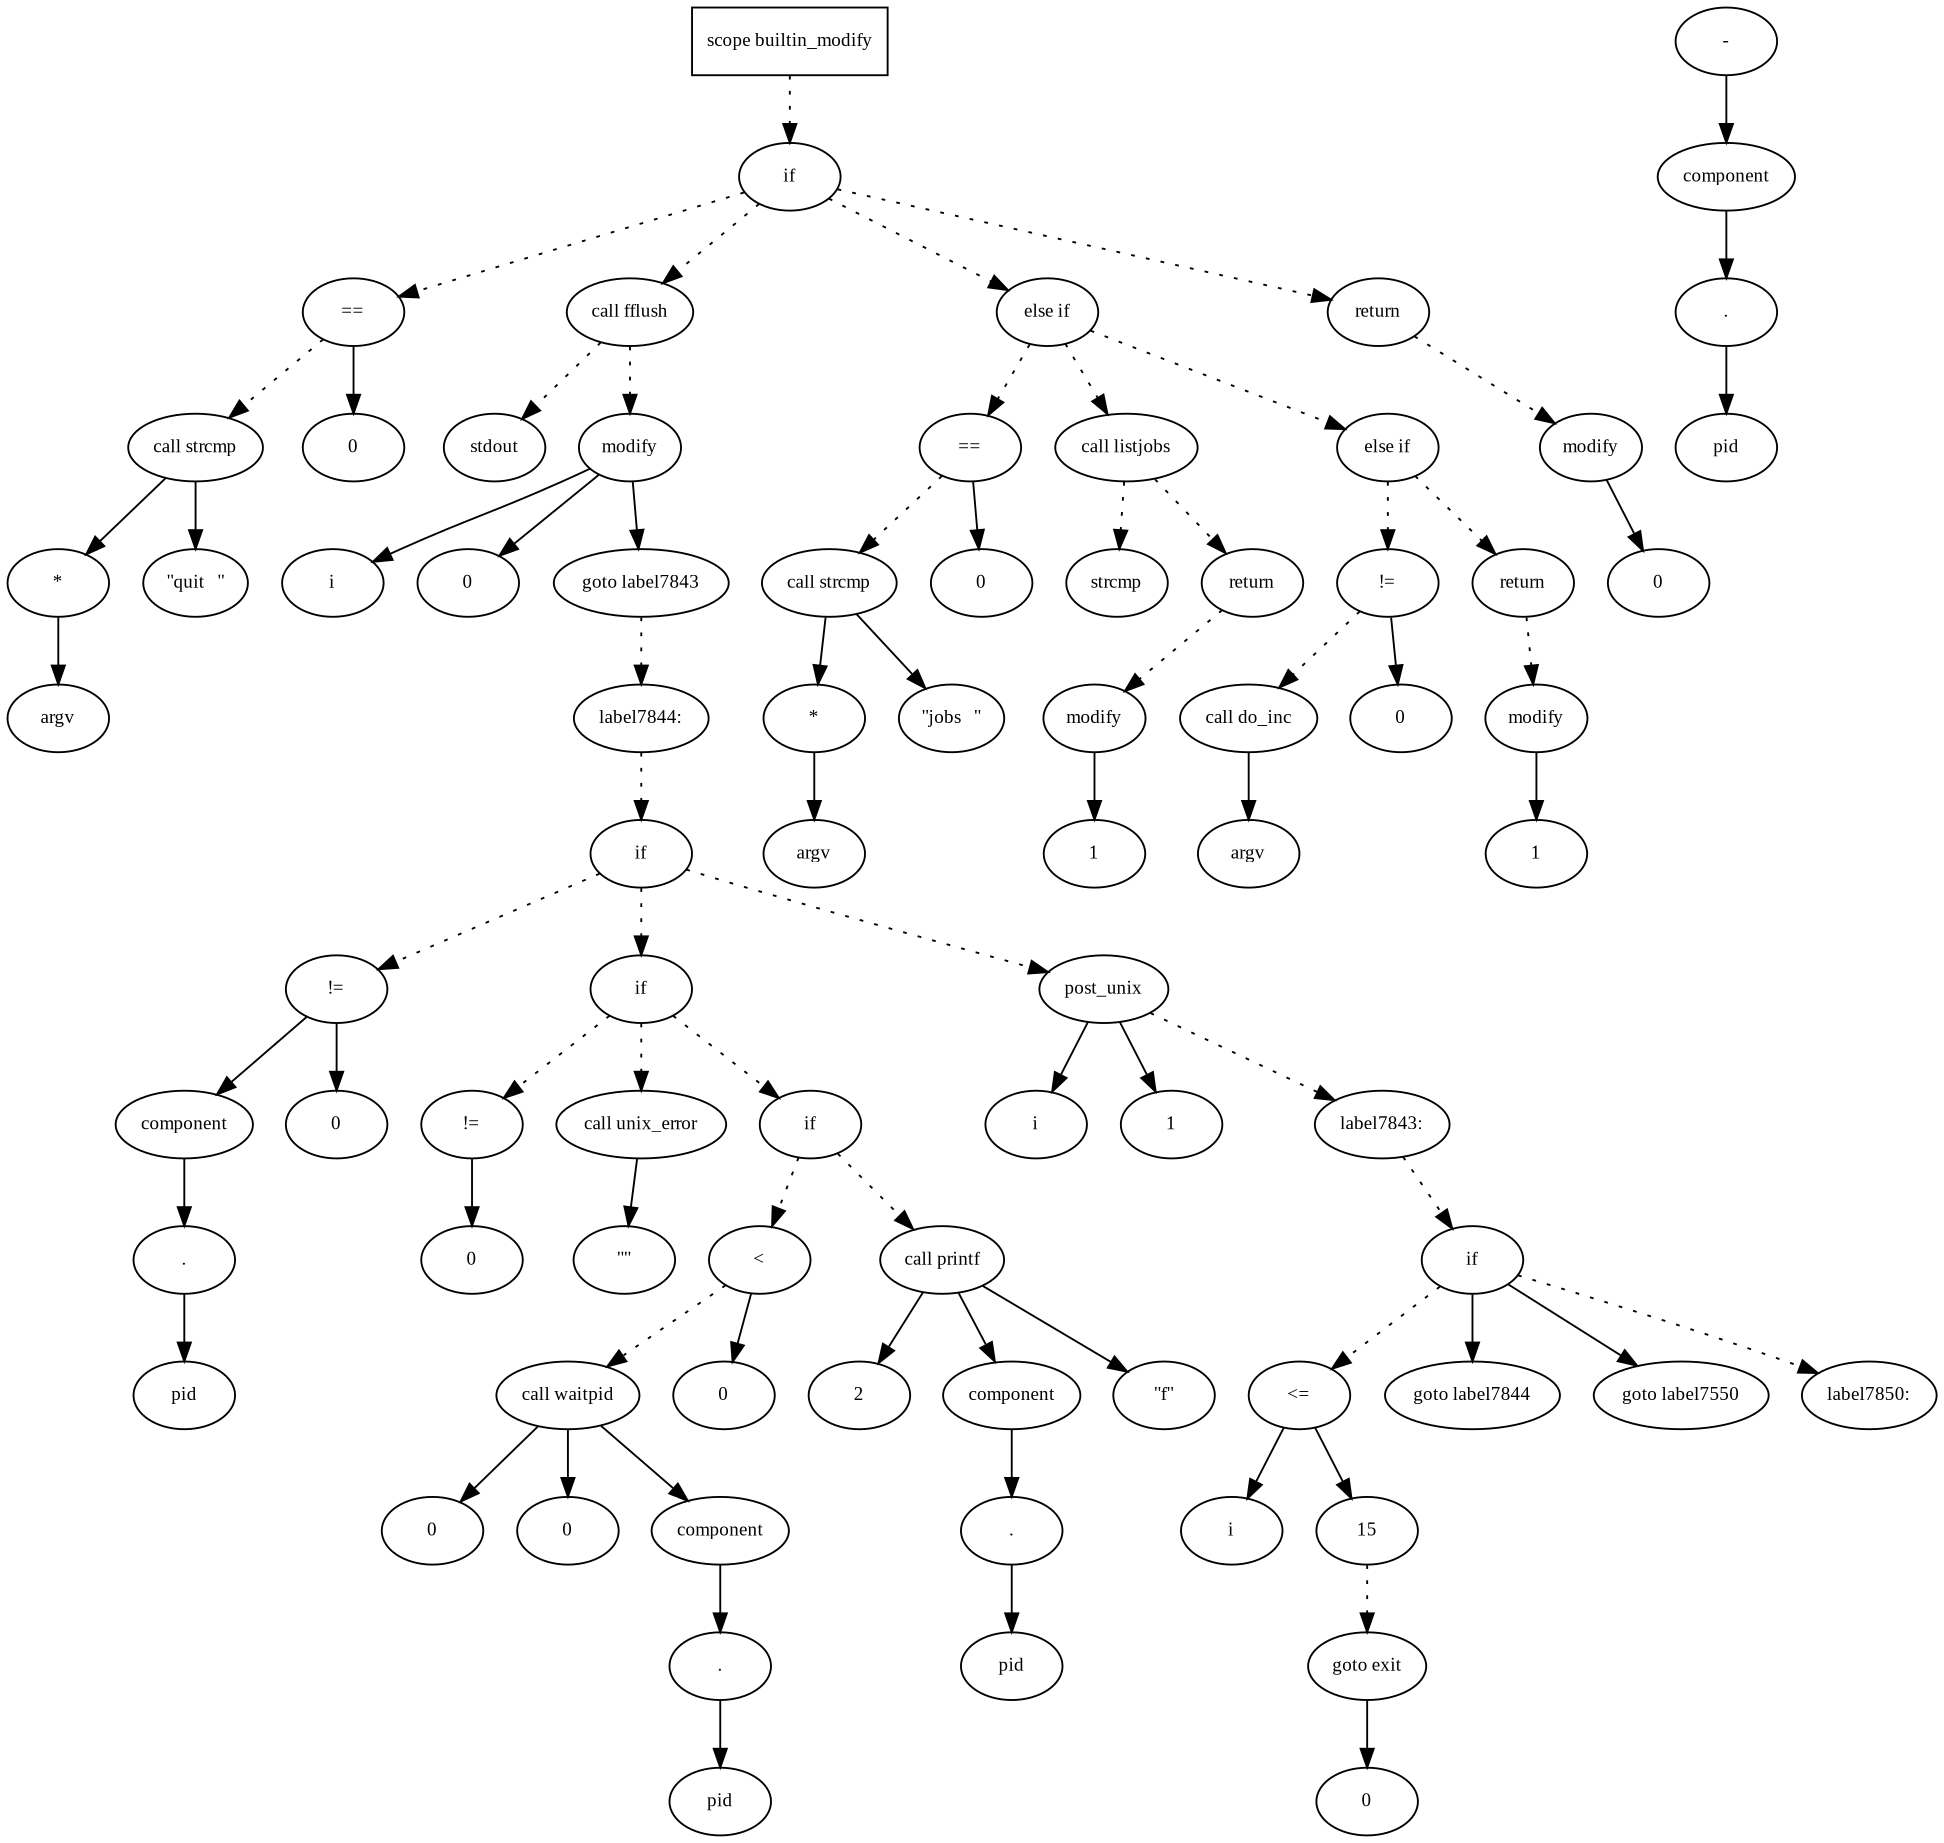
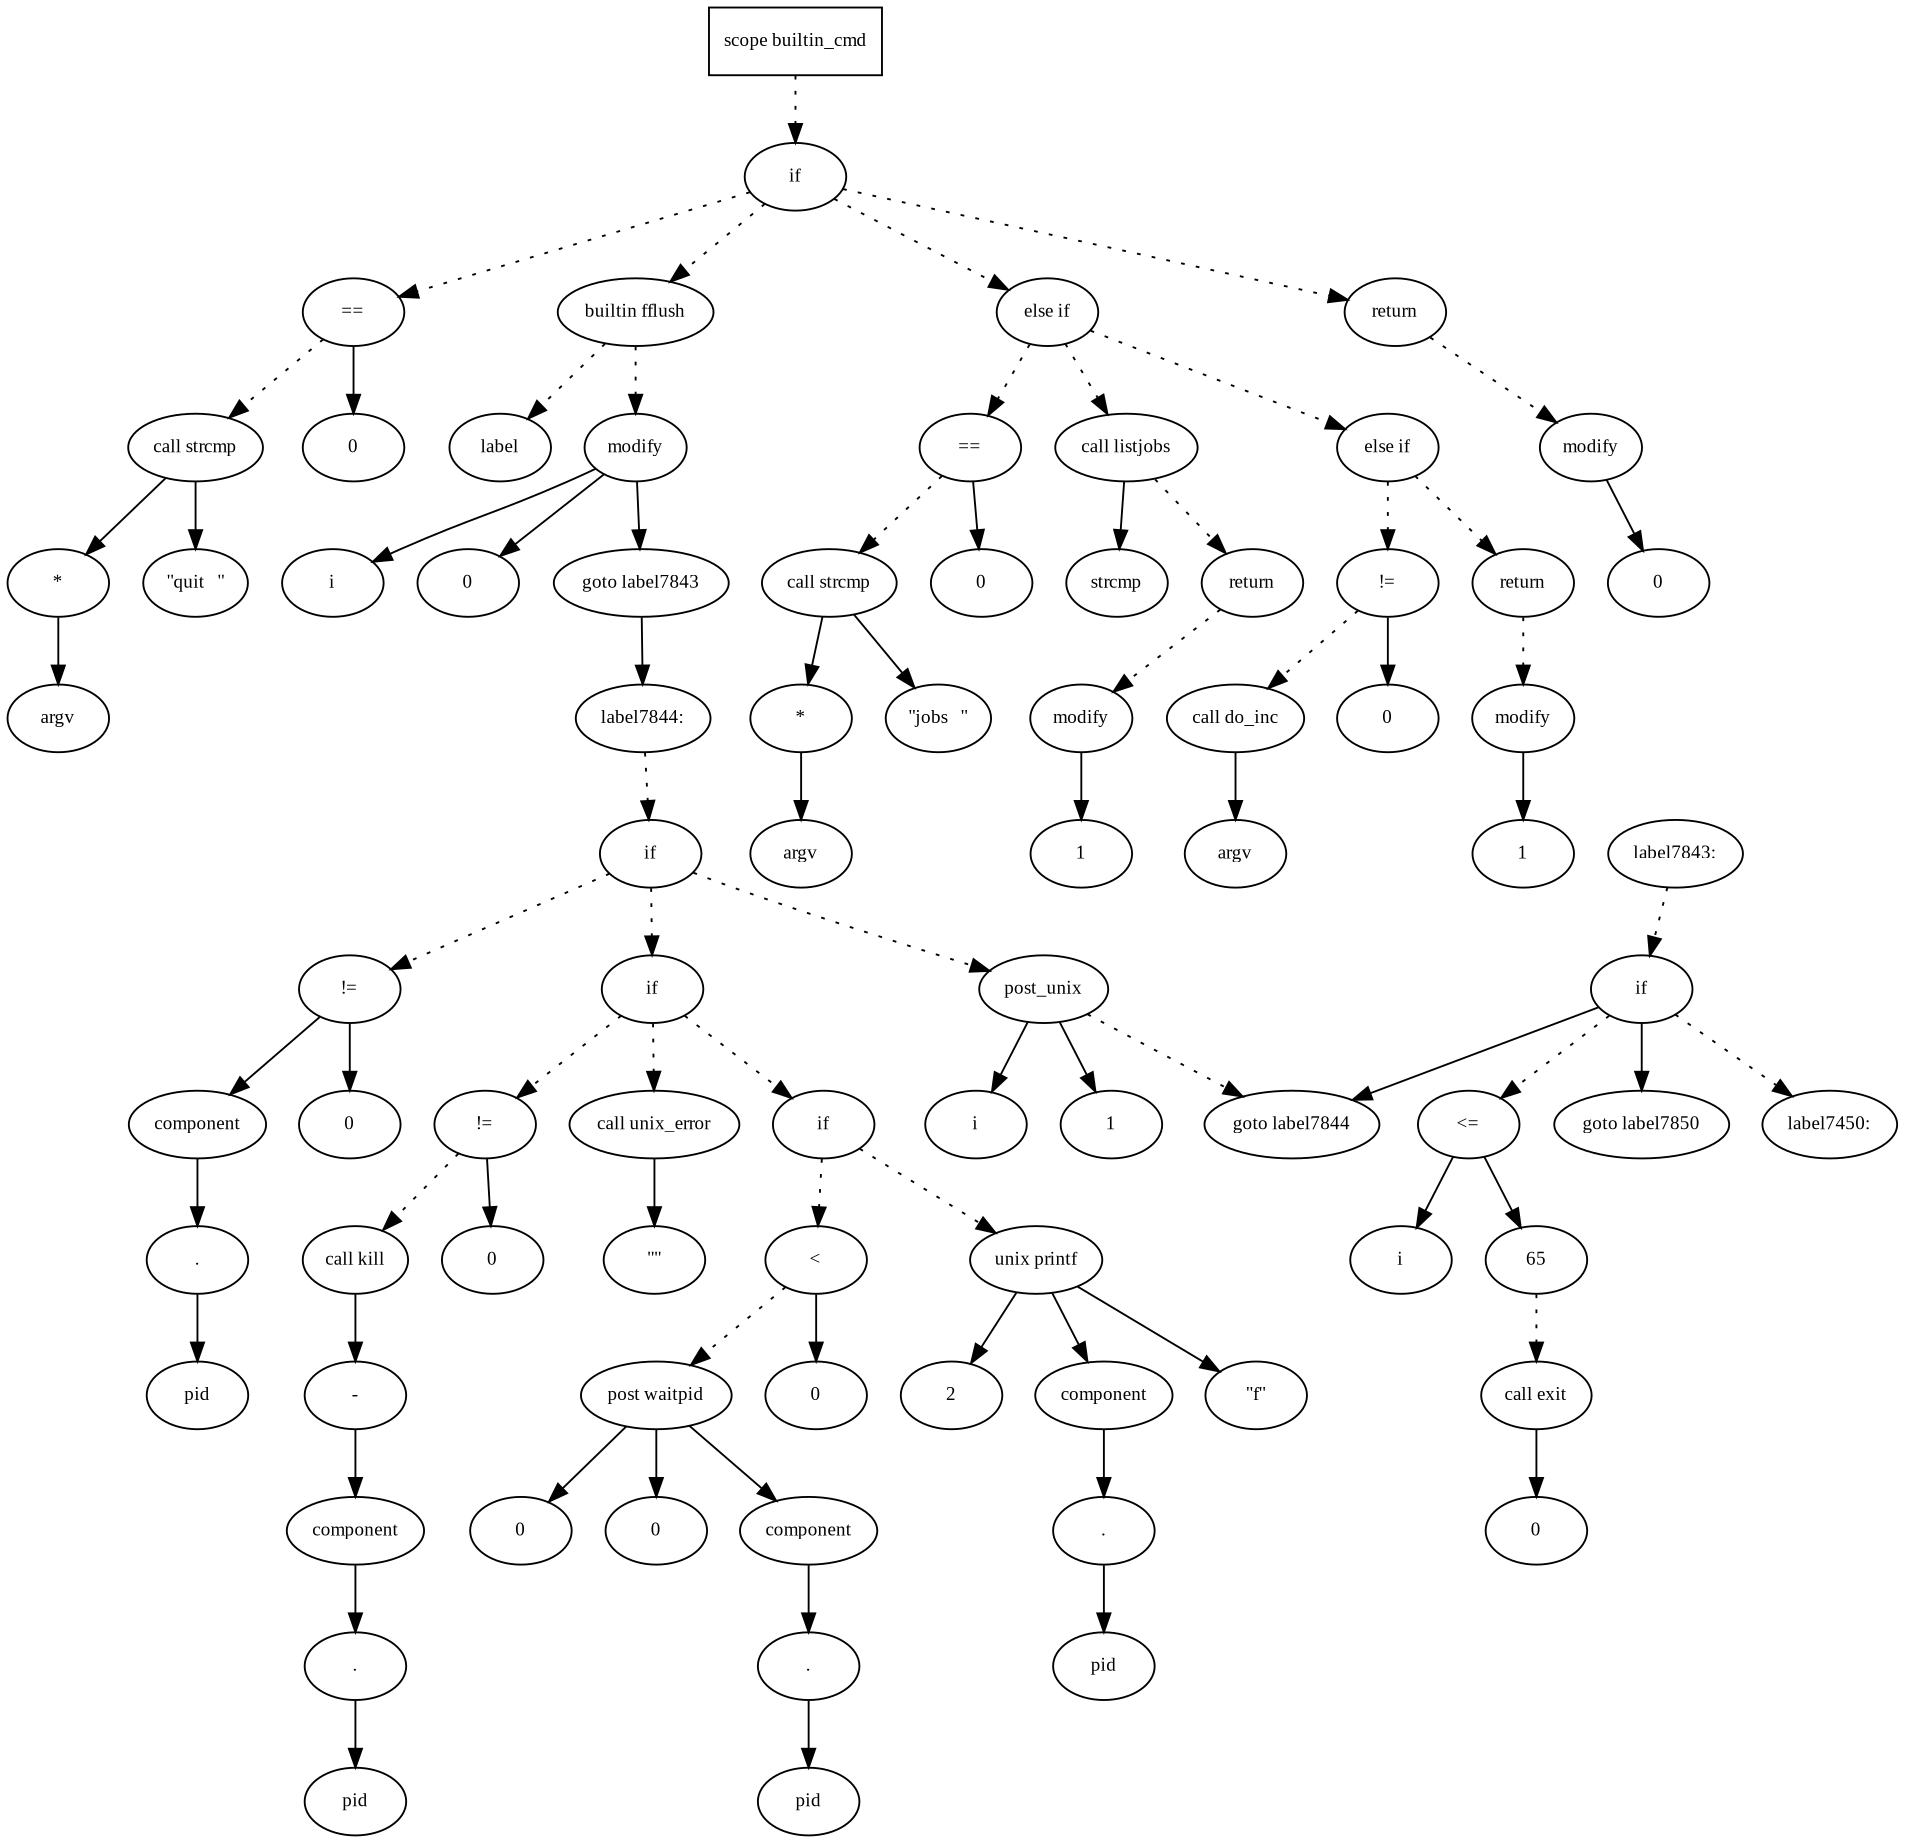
node "scope builtin_modify": label "scope builtin_modify" -> "scope builtin_cmd"
node "call fflush": label "call fflush" -> "builtin fflush"
node "stdout": label "stdout" -> "label"
edge "call listjobs" -> "strcmp": style dotted -> solid
edge "goto label7843" -> "label7844:": style dotted -> solid
edge "post_unix" -> "label7843:": now "post_unix" -> "goto label7844"
node "call kill": added
node "call printf": label "call printf" -> "unix printf"
node "call waitpid": label "call waitpid" -> "post waitpid"
node "goto label7550": label "goto label7550" -> "goto label7850"
node "label7850:": label "label7850:" -> "label7450:"
node "15": label "15" -> "65"
node "goto exit": label "goto exit" -> "call exit"
